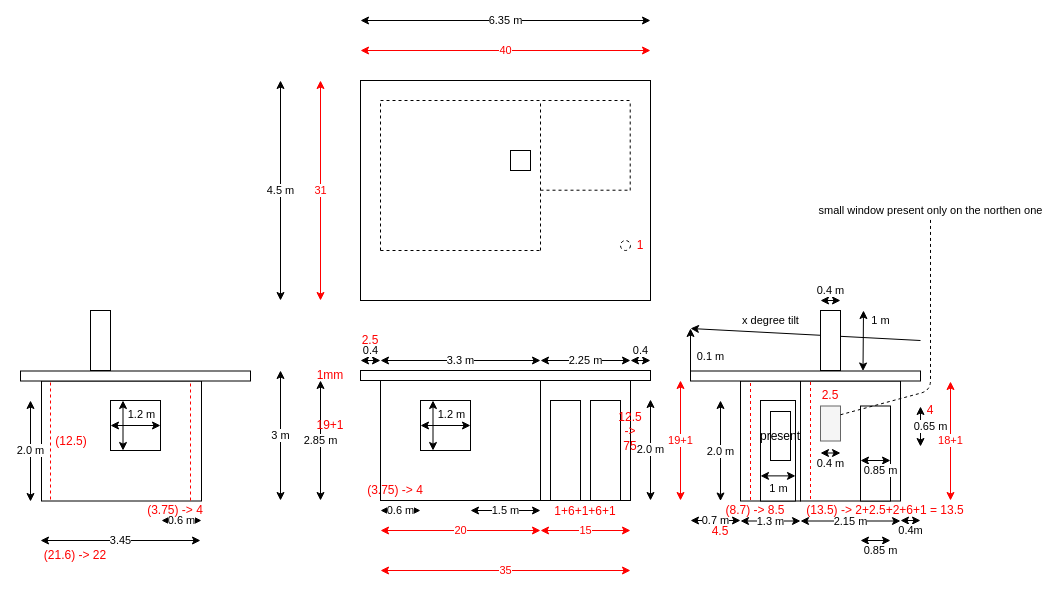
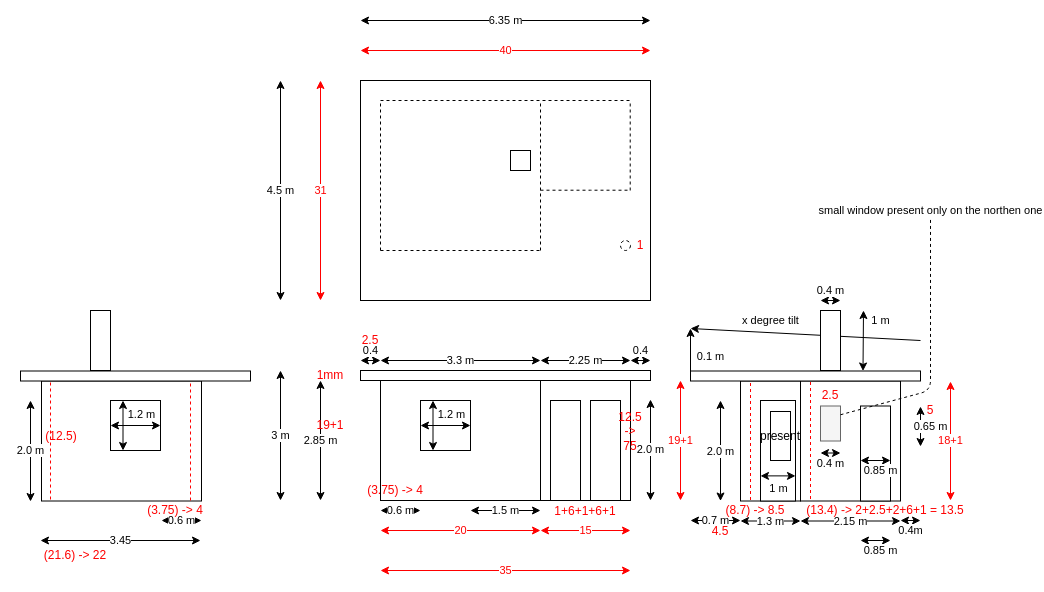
node "4": label "4" -> "5"
node "(12.5)": moved (72, 441) -> (62, 436)
node "(13.5) -> 2+2.5+2+6+1 = 13.5": label "(13.5) -> 2+2.5+2+6+1 = 13.5" -> "(13.4) -> 2+2.5+2+6+1 = 13.5"
